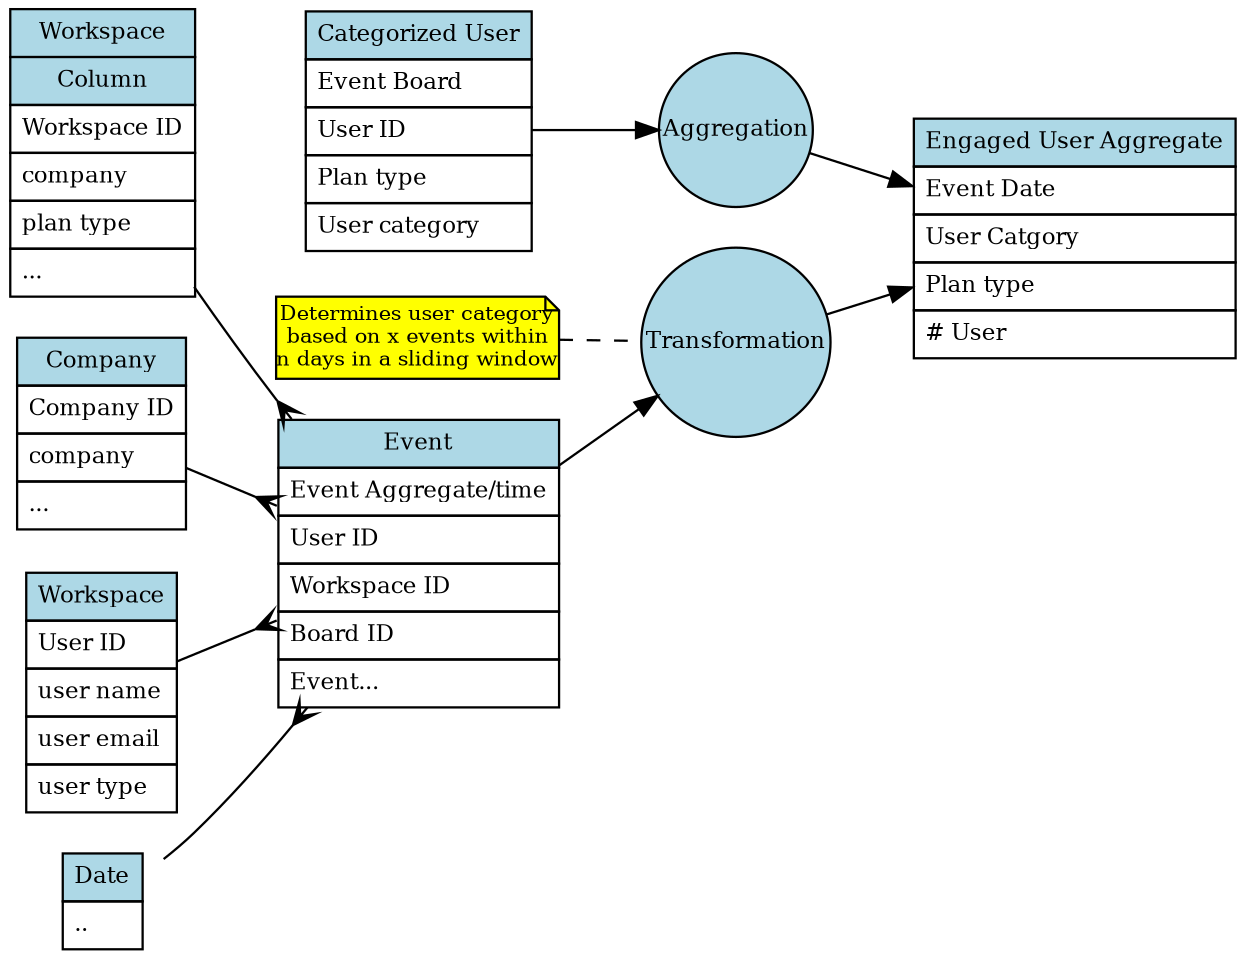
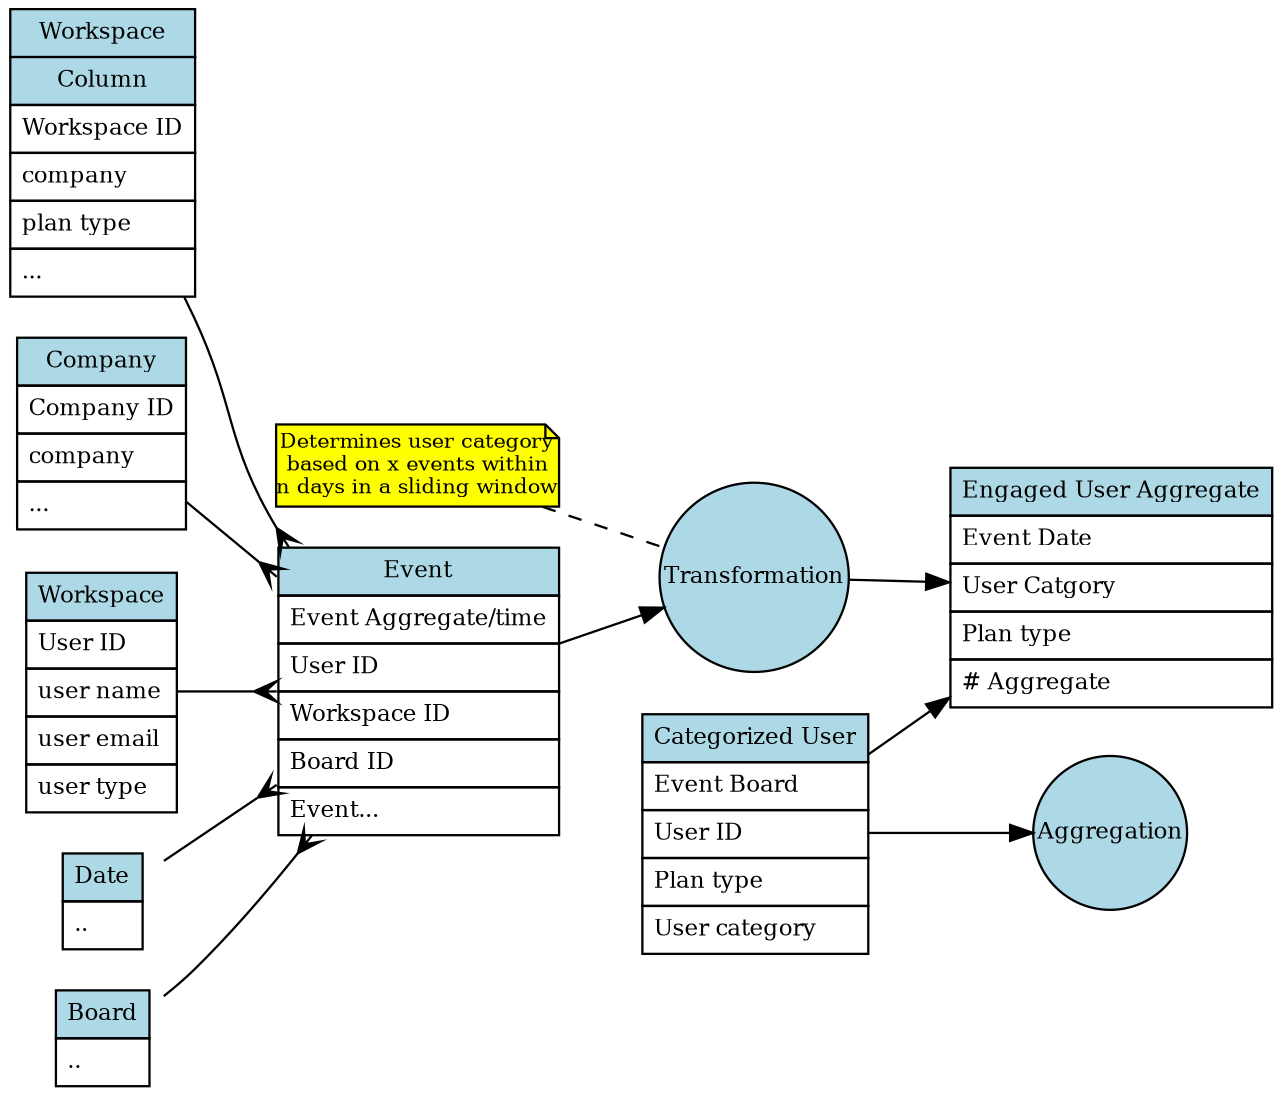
edge "Aggregation" -- "Engaged User Aggregate": now "Categorized User" -- "Engaged User Aggregate"
node "Engaged User Aggregate": text "# User" -> "# Aggregate"
node "Board": added
